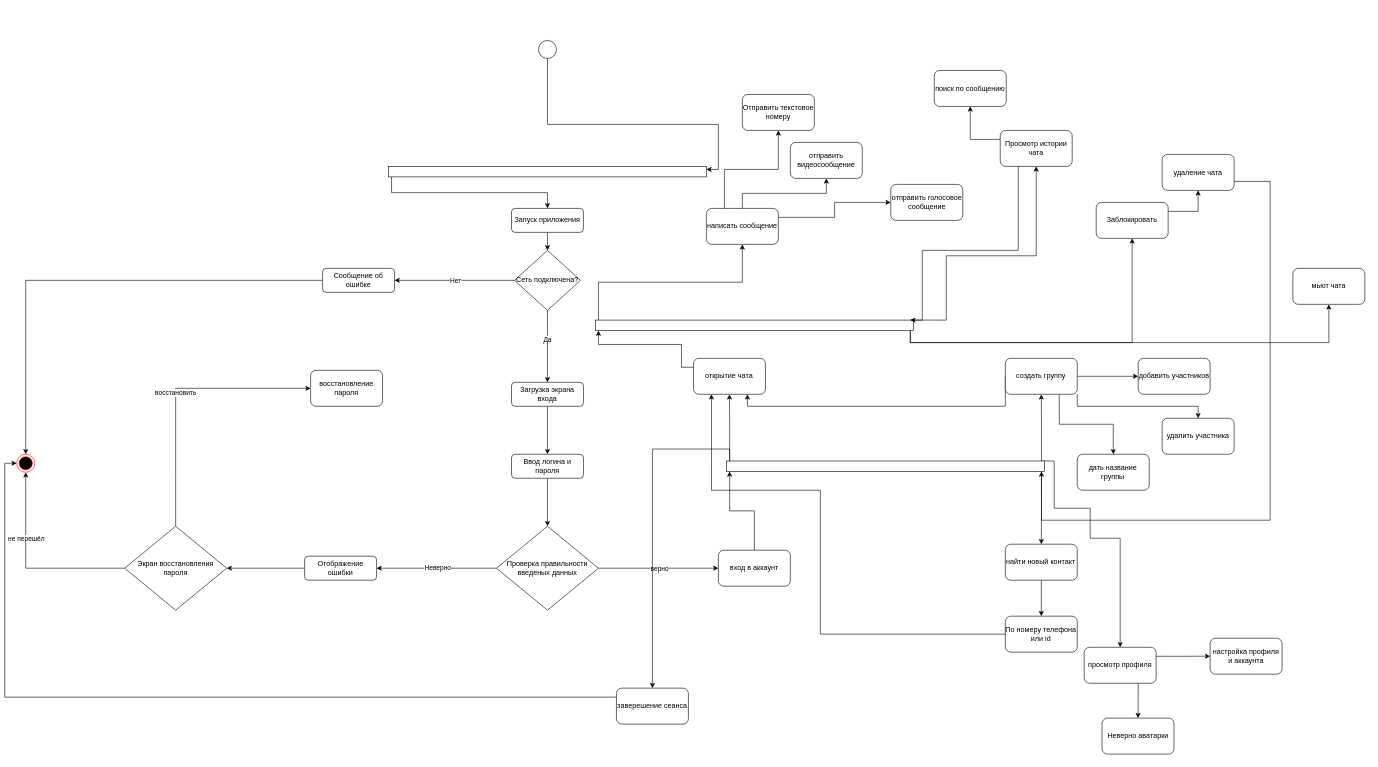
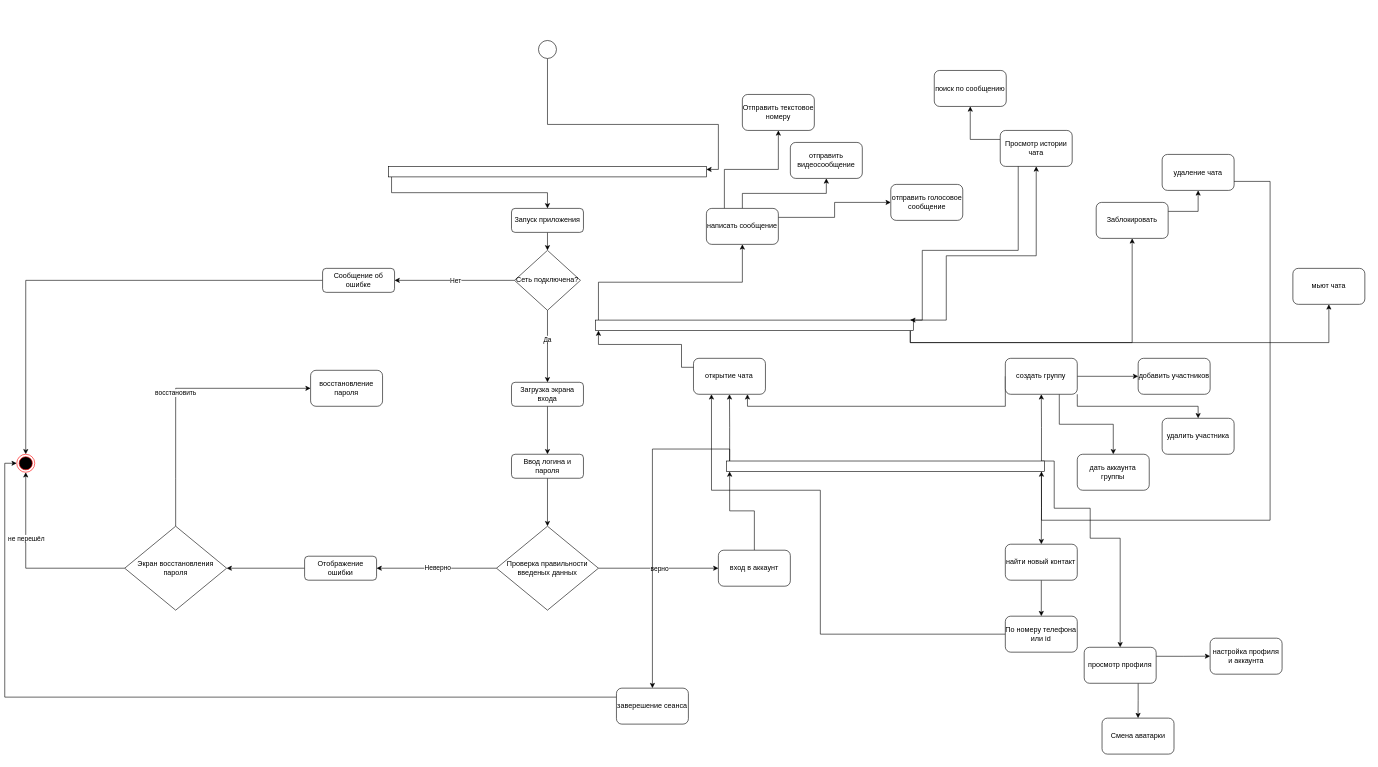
node "дать название группы": label "дать название группы" -> "дать аккаунта группы"
node "Неверно аватарки": label "Неверно аватарки" -> "Смена аватарки"
